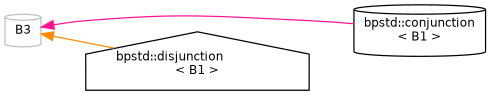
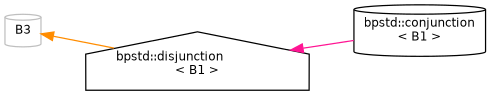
edge "bpstd::conjunction < B1 >" -> "B3": now "bpstd::conjunction < B1 >" -> "bpstd::disjunction < B1 >"
